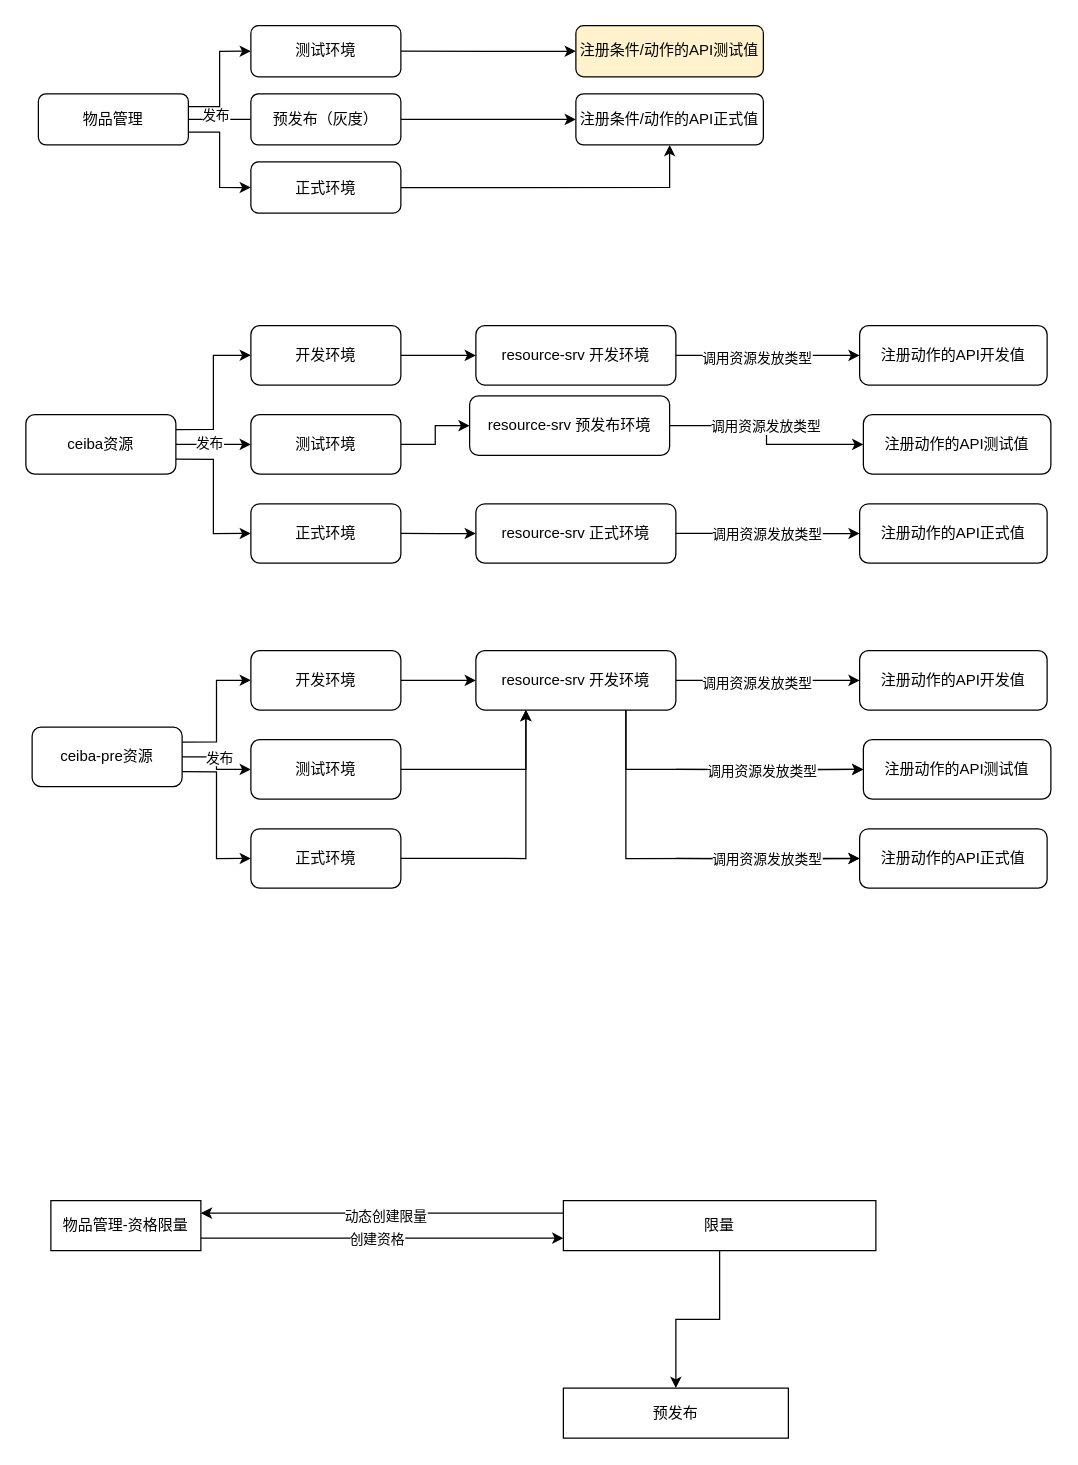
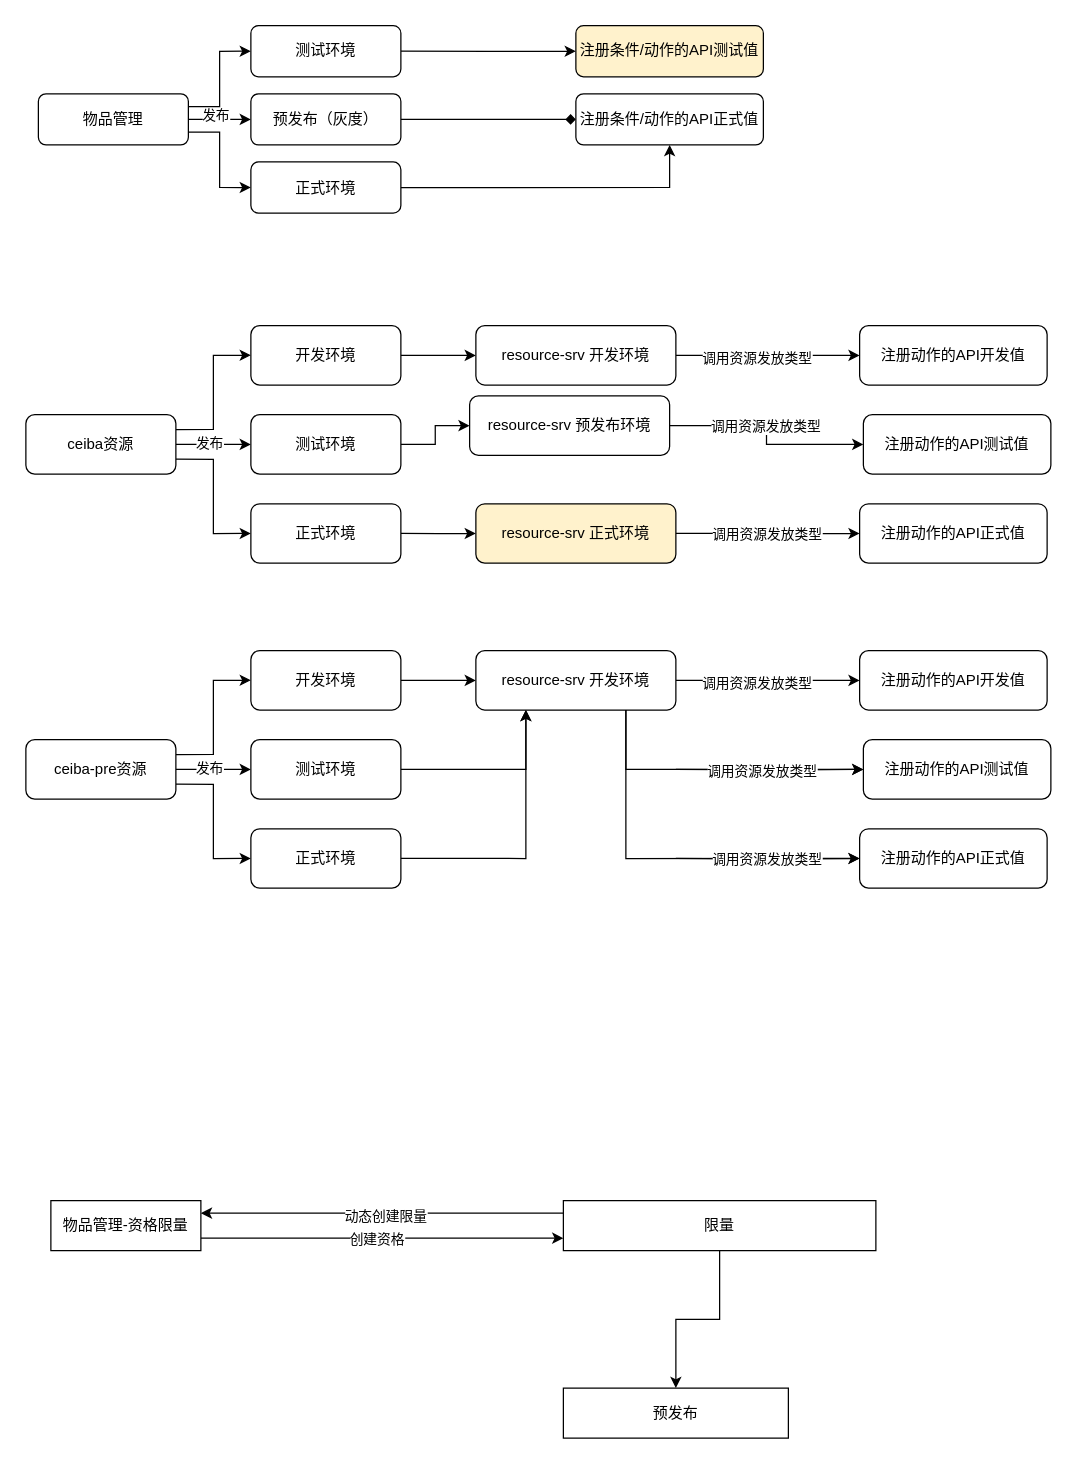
edge "物品管理" -- "预发布（灰度）": arrowhead none -> classic
edge "预发布（灰度）" -> "注册条件/动作的API正式值": arrowhead classic -> diamond
node "resource-srv 正式环境": fillcolor #ffffff -> #fff2cc
node "ceiba-pre资源": moved (107, 757) -> (101, 769)
